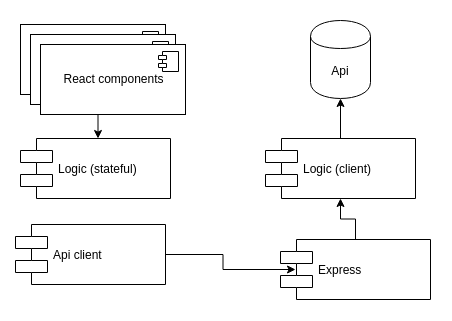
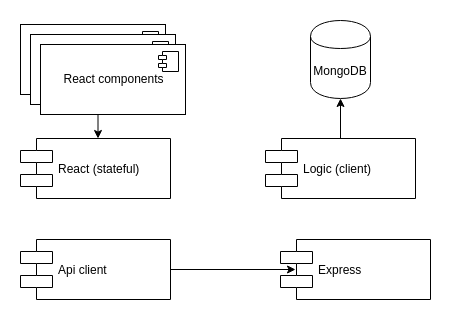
node "Api": label "Api" -> "MongoDB"
node "Logic (stateful)": label "Logic (stateful)" -> "React (stateful)"
edge "Express" -> "Logic (client)": removed
node "Api client": moved (91, 255) -> (96, 270)
